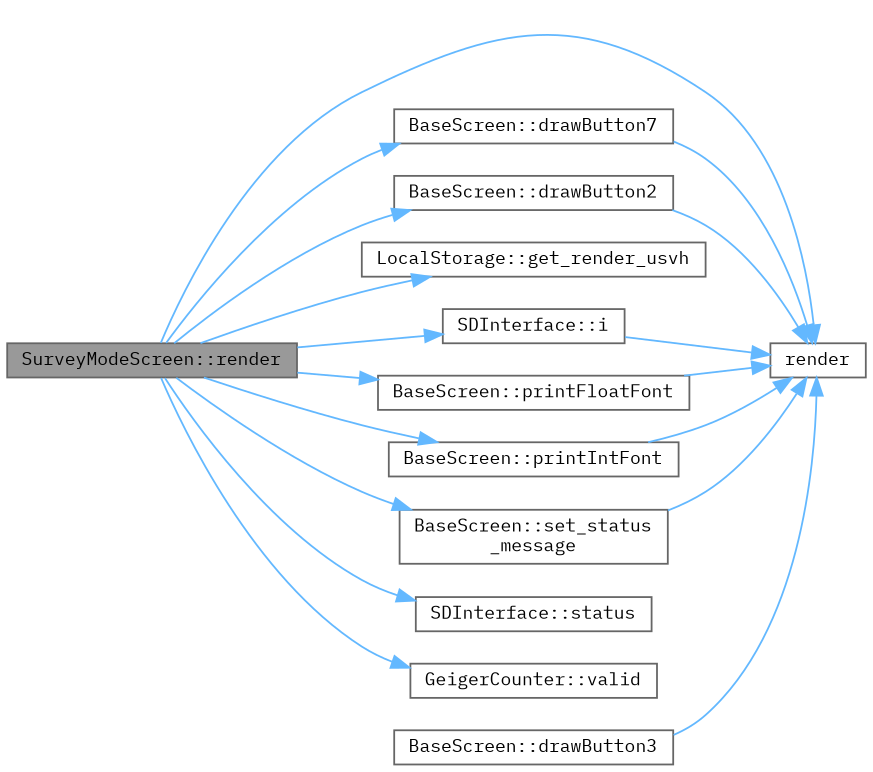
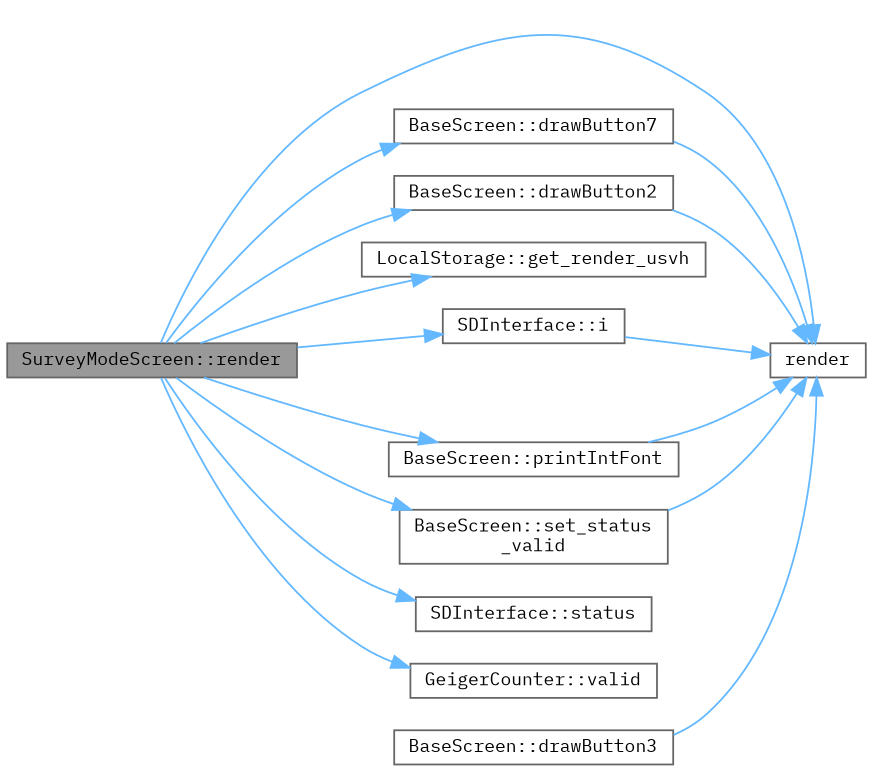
node "BaseScreen::printFloatFont": removed
node "BaseScreen::set_status _message": label "BaseScreen::set_status _message" -> "BaseScreen::set_status _valid"
